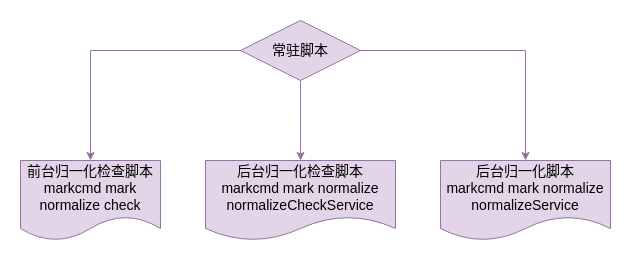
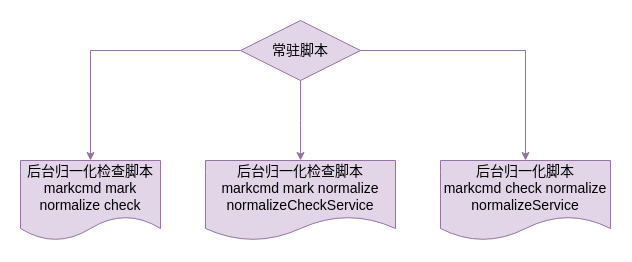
node "前台归一化检查脚本 markcmd mark normalize check": label "前台归一化检查脚本 markcmd mark normalize check" -> "后台归一化检查脚本 markcmd mark normalize check"
node "后台归一化脚本 markcmd mark normalize normalizeService": label "后台归一化脚本 markcmd mark normalize normalizeService" -> "后台归一化脚本 markcmd check normalize normalizeService"
